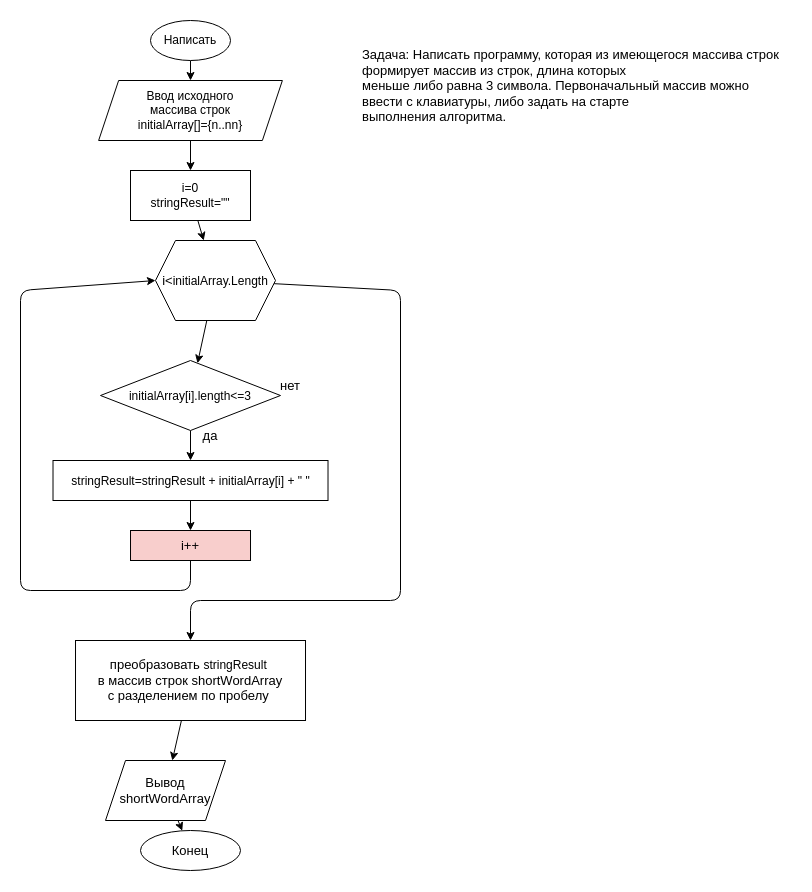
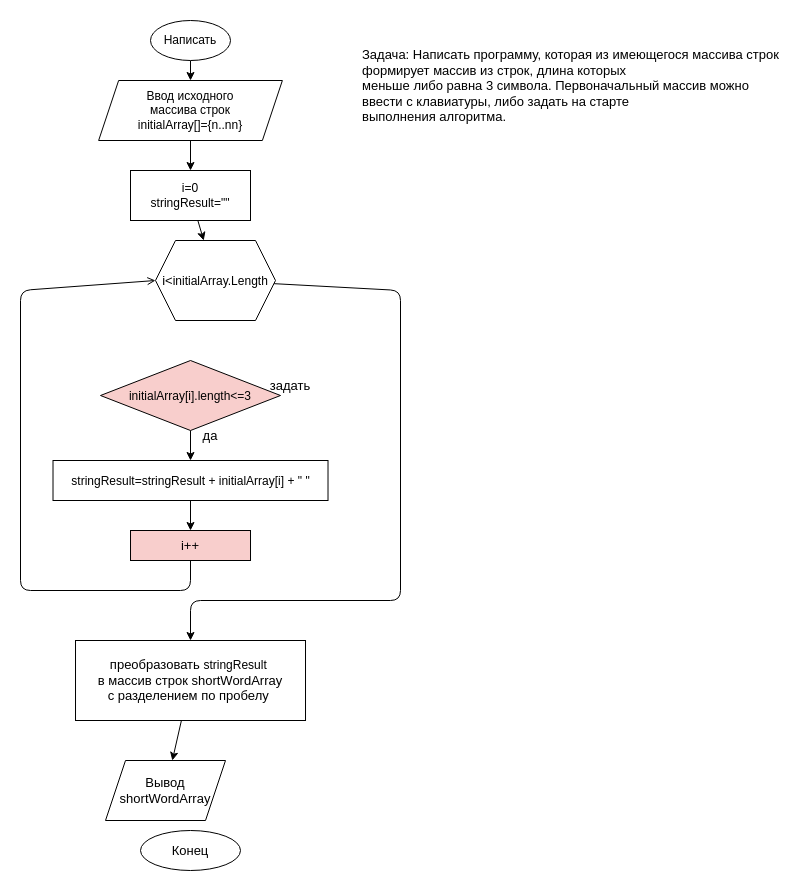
edge "i++" -> "i<initialArray.Length": arrowhead classic -> open
edge "i<initialArray.Length" -> "initialArray[i].length<=3": removed
node "нет": label "нет" -> "задать"
node "initialArray[i].length<=3": fillcolor #ffffff -> #f8cecc
edge "Вывод shortWordArray" -> "Конец": removed
